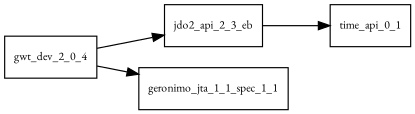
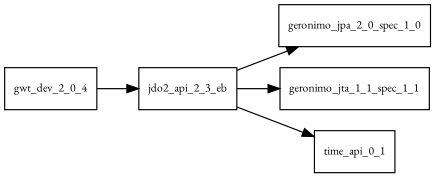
node "geronimo_jpa_2_0_spec_1_0": added
edge "gwt_dev_2_0_4" -> "geronimo_jta_1_1_spec_1_1": now "jdo2_api_2_3_eb" -> "geronimo_jta_1_1_spec_1_1"
